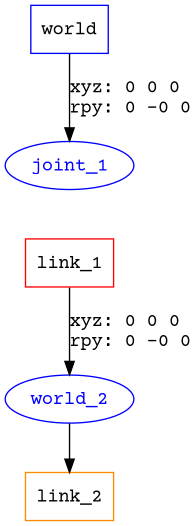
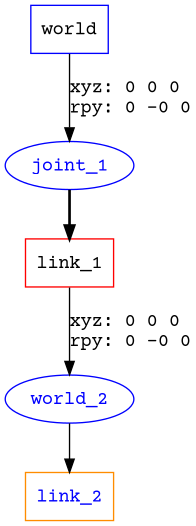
edge "joint_1" -> "link_1": added
node "link_2": fontcolor black -> blue
